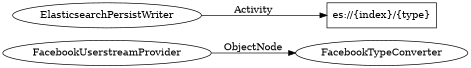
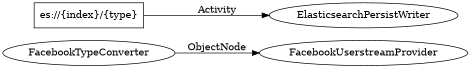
edge "ElasticsearchPersistWriter" -> "es://{index}/{type}": reversed
edge "FacebookUserstreamProvider" -> "FacebookTypeConverter": reversed
